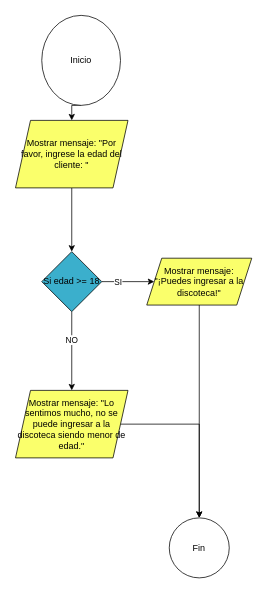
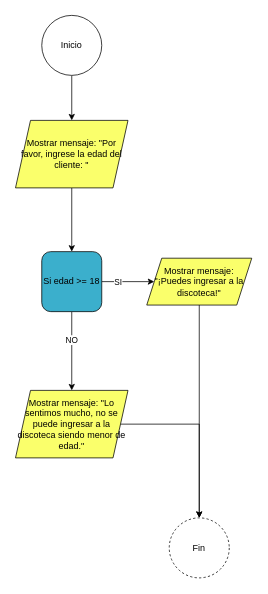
node "Inicio": size 79x90 -> 60x60
node "Si edad >= 18": shape diamond -> rounded rectangle
node "Fin": style solid -> dashed
